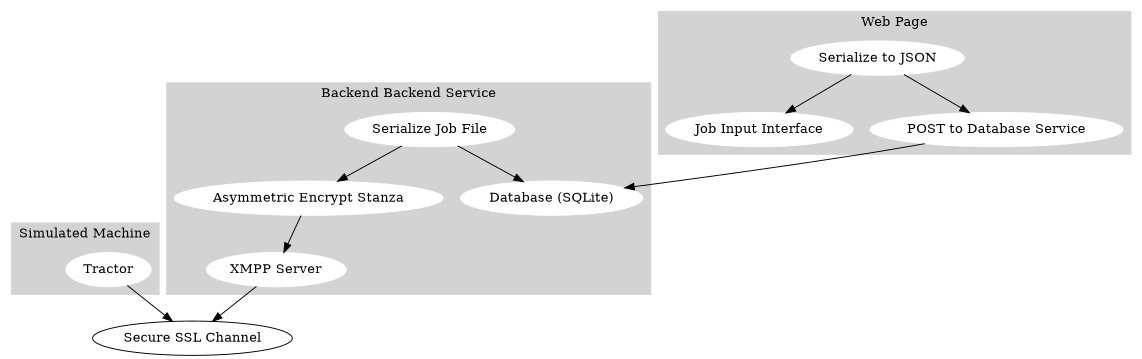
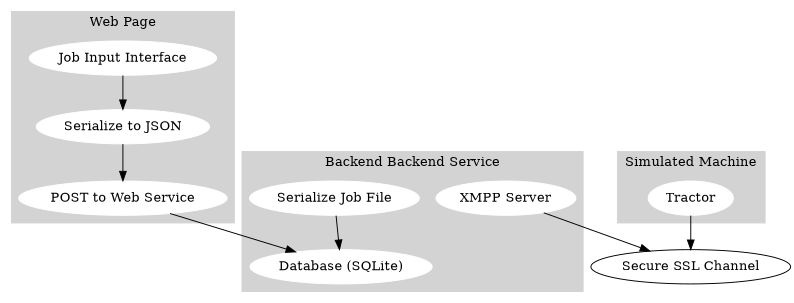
edge "Serialize to JSON" -> "Job Input Interface": reversed
node "POST to Database Service": label "POST to Database Service" -> "POST to Web Service"
node "Asymmetric Encrypt Stanza": removed
